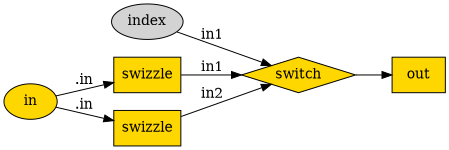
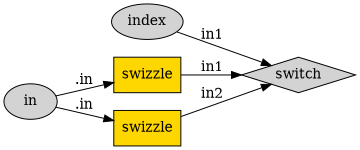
node "switch": fillcolor gold -> lightgrey
node "out": removed
node "in": fillcolor gold -> lightgrey
